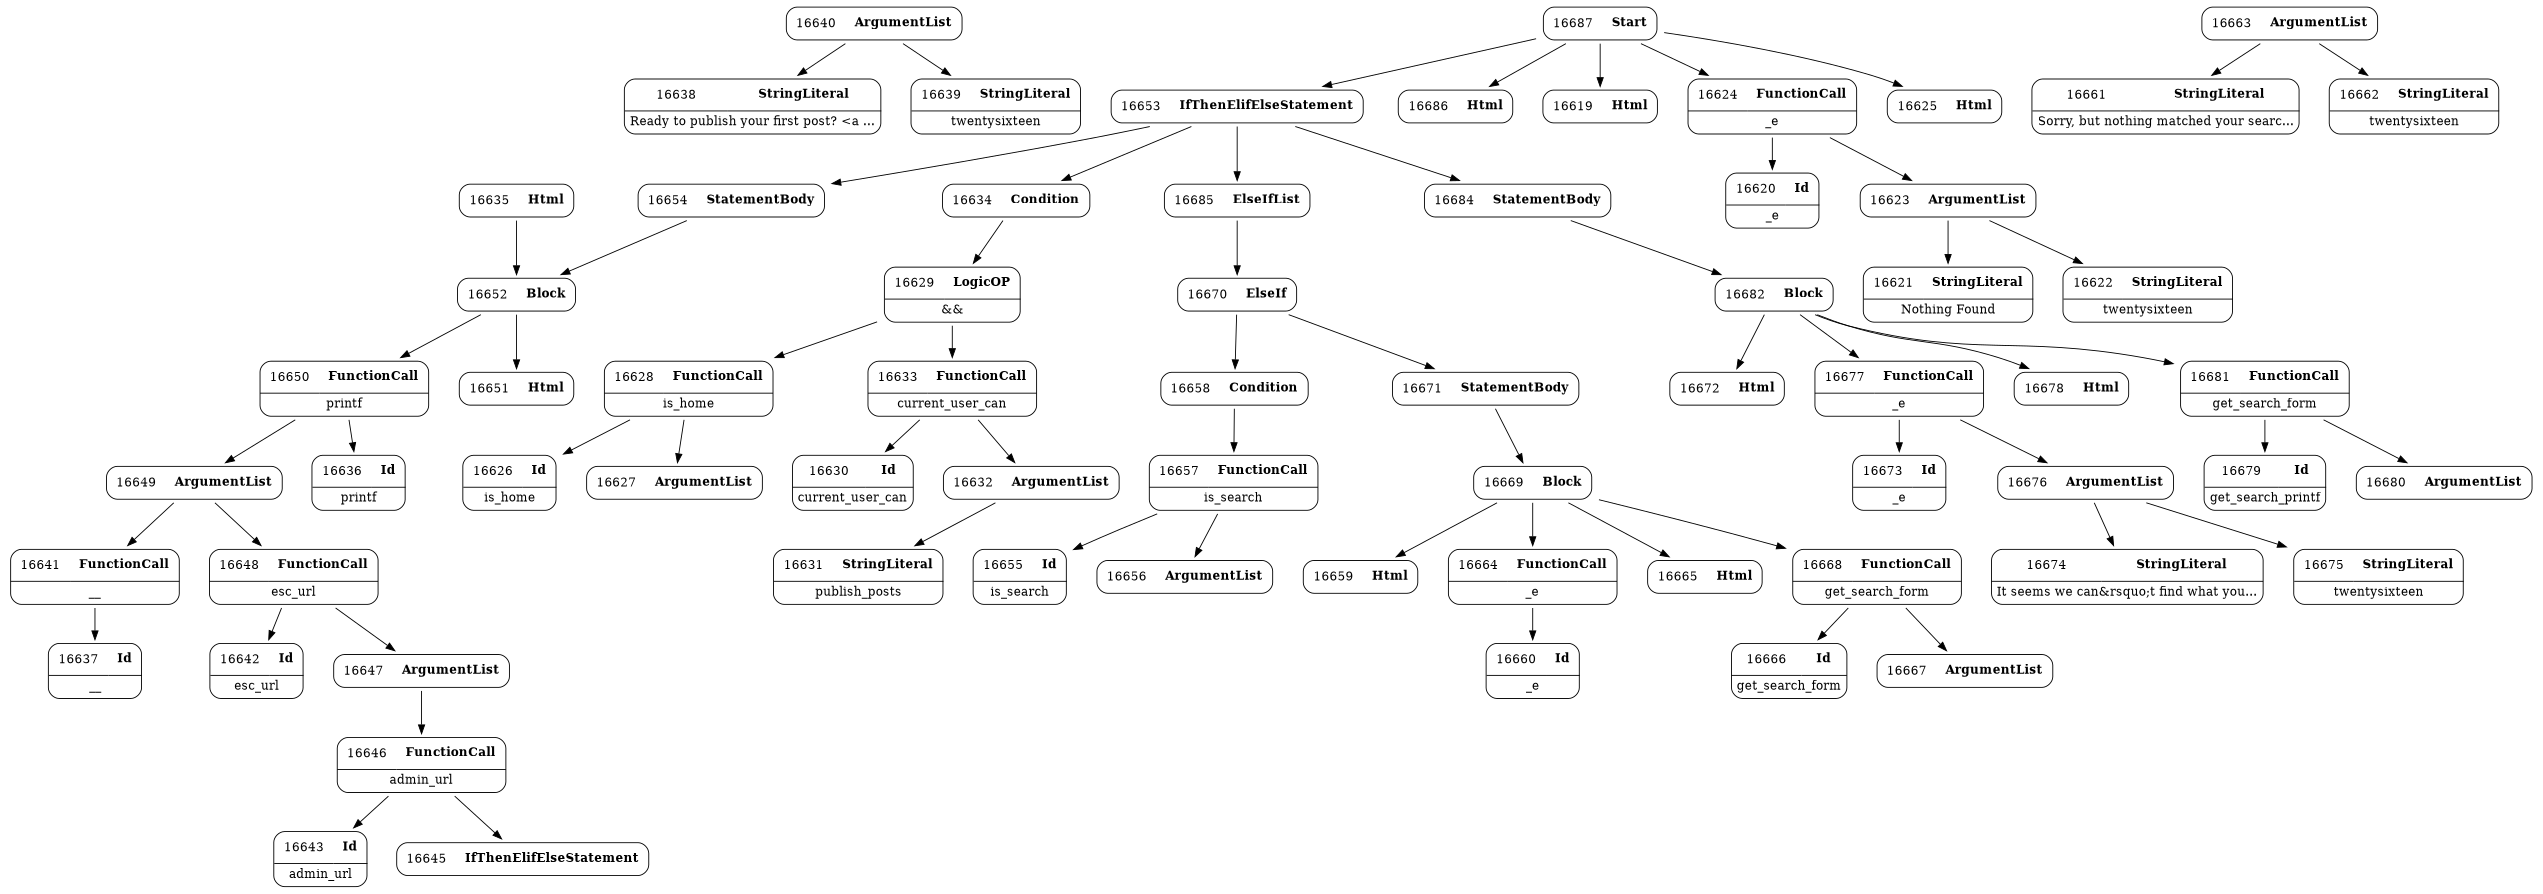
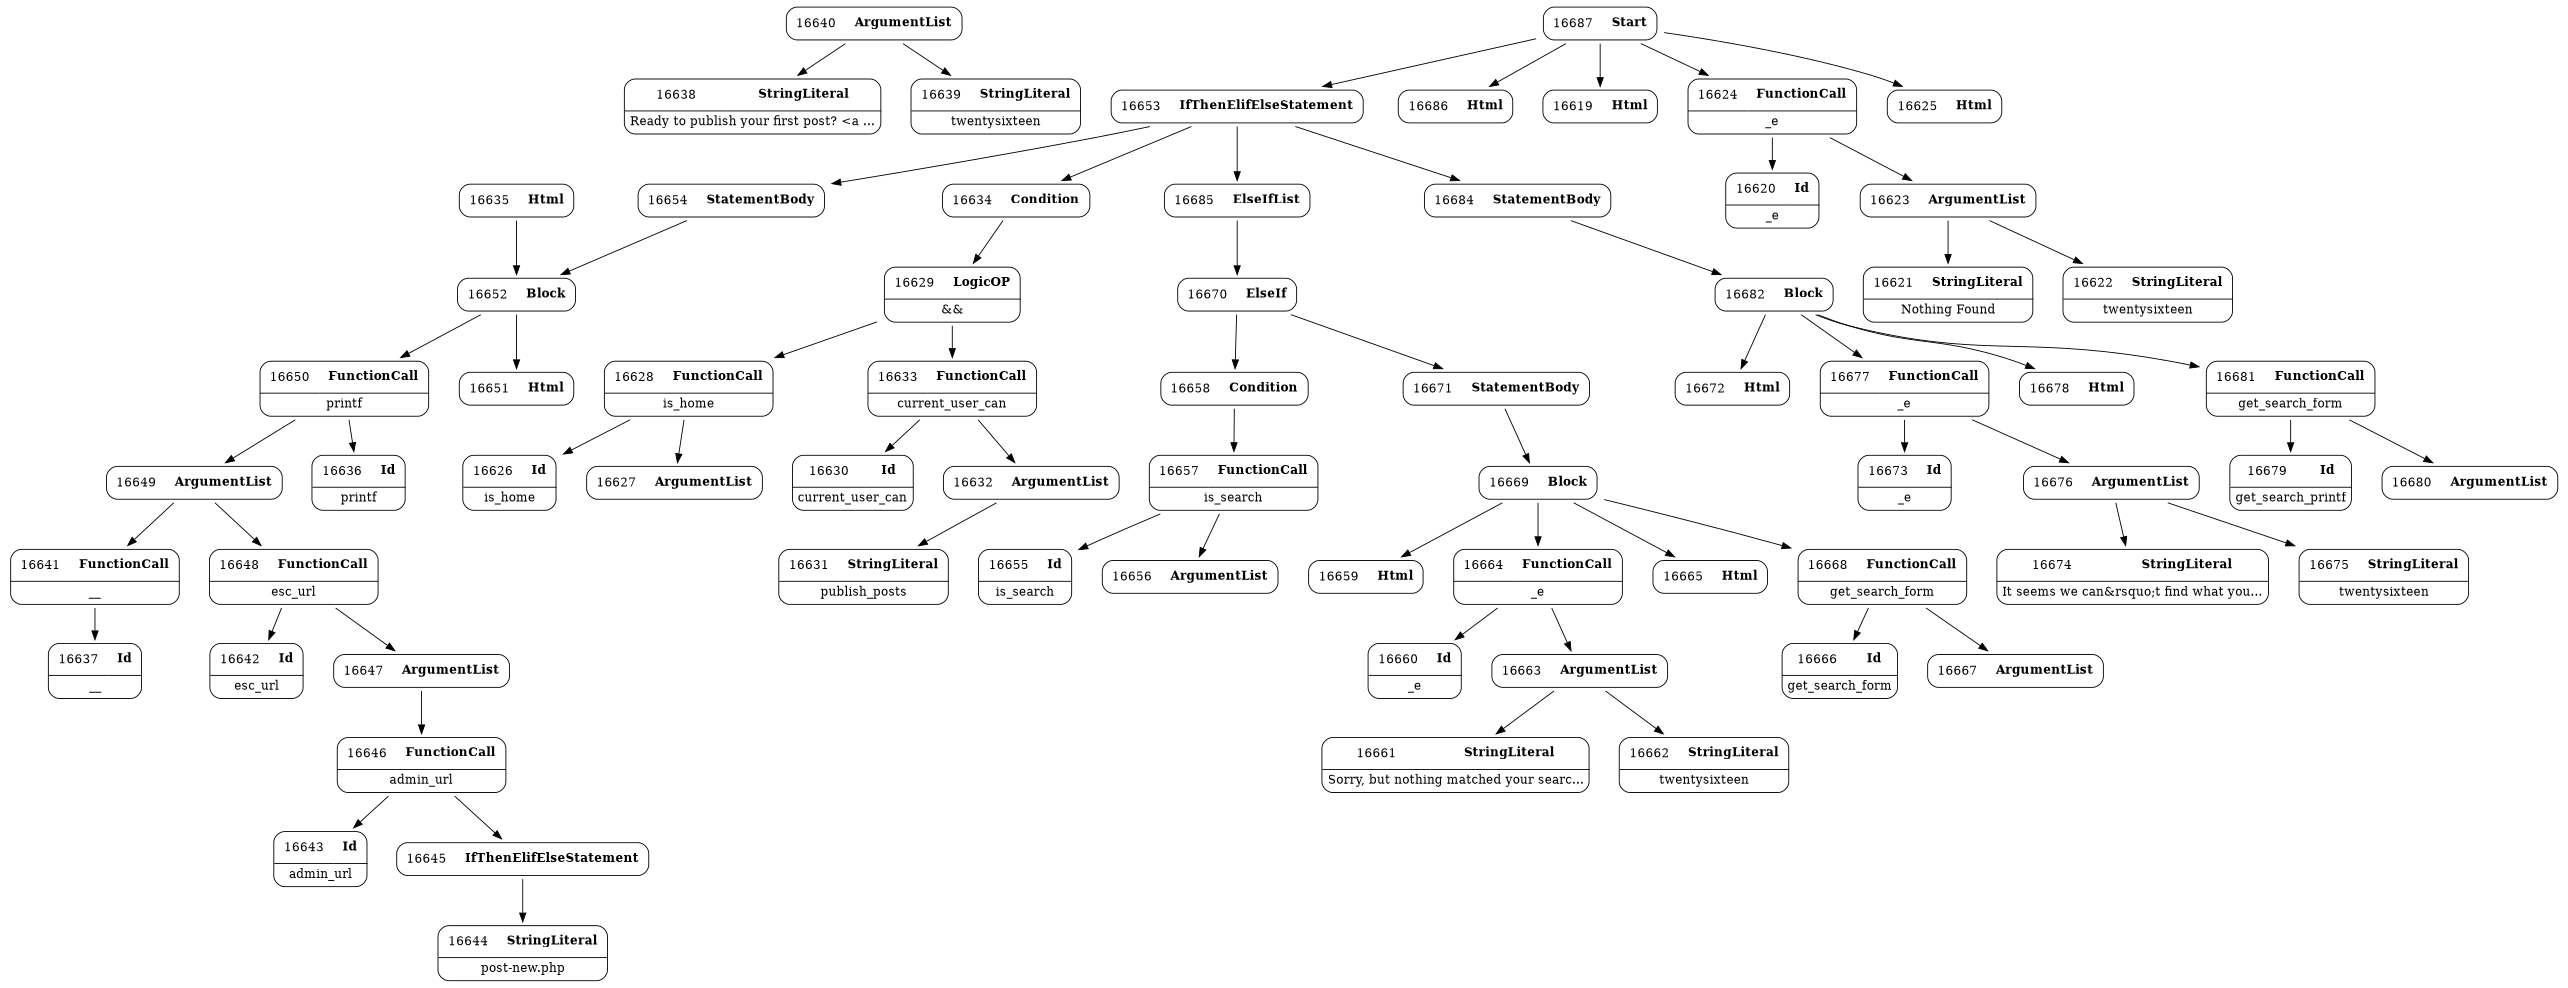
edge "16664" -> "16663": added
node "16644": added
